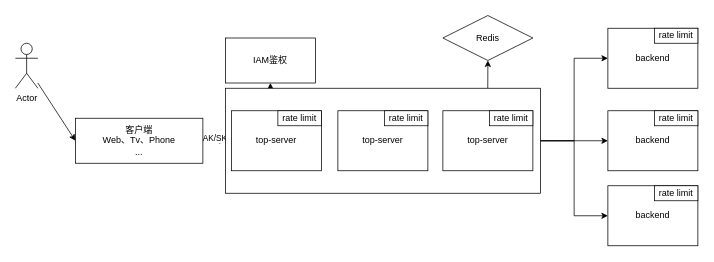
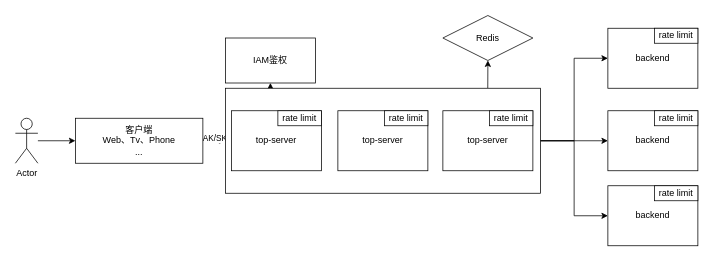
node "Actor": moved (27, 66) -> (27, 141)
